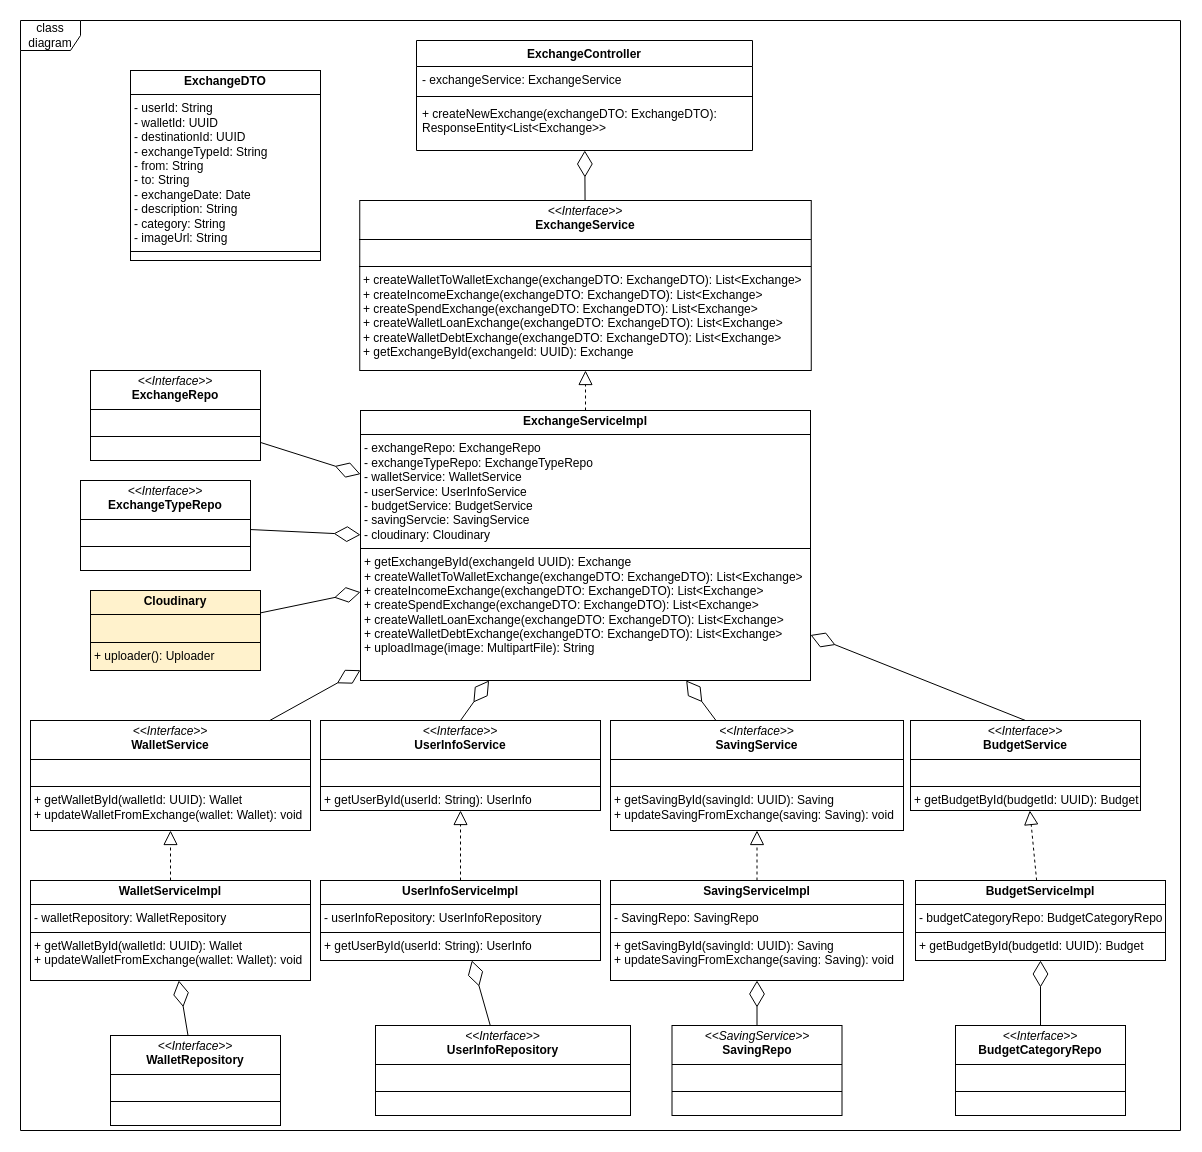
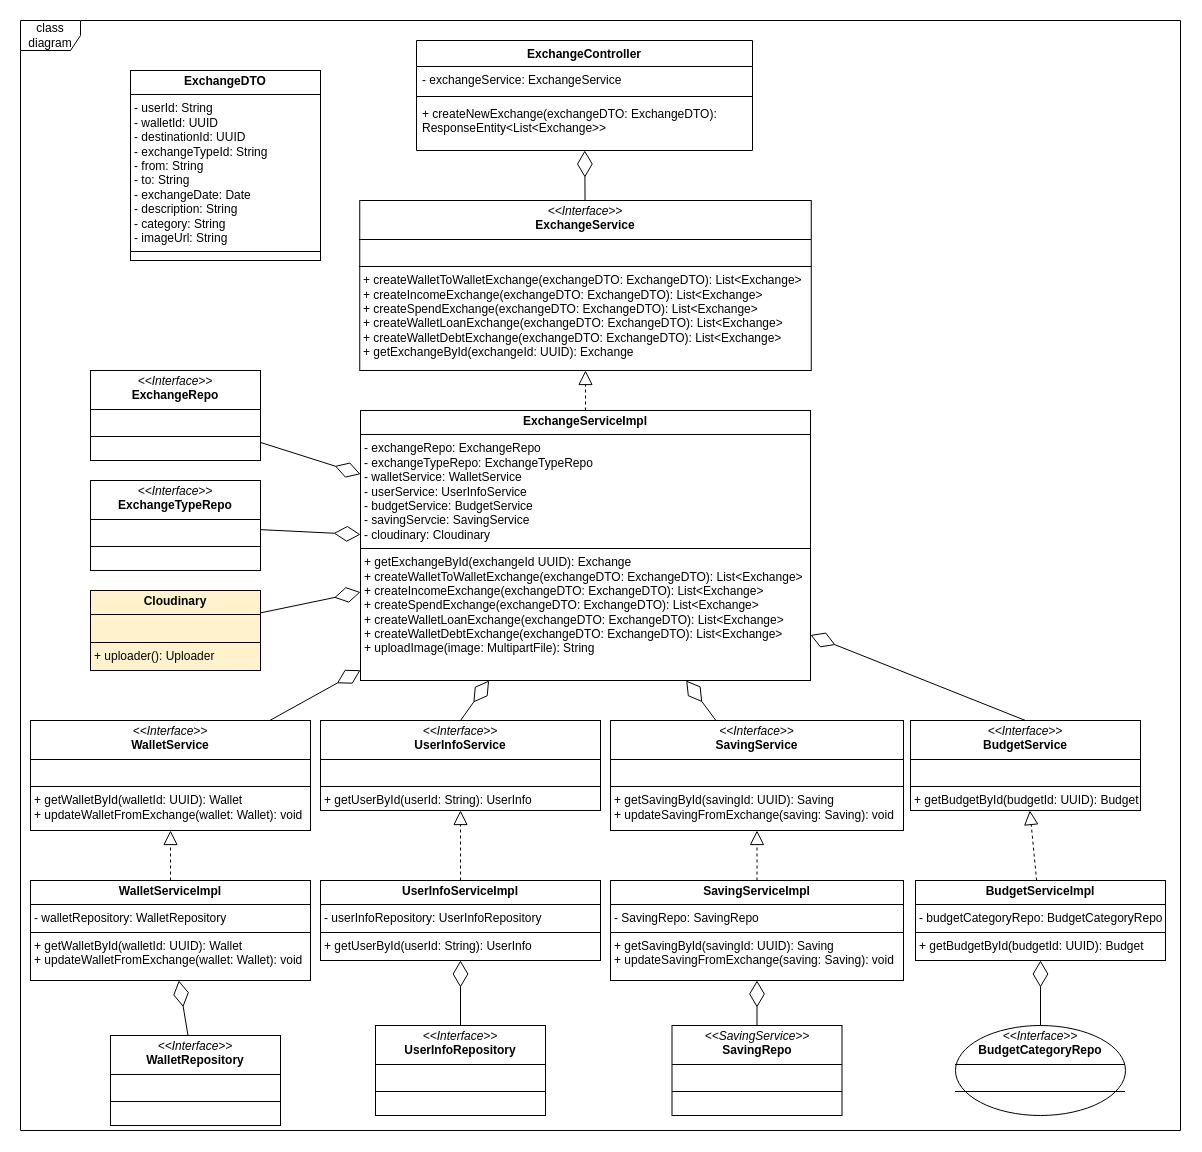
node "<<Interface>> ExchangeTypeRepo": moved (166, 526) -> (176, 526)
node "<<Interface>> UserInfoRepository": size 255x90 -> 170x90
node "<<Interface>> BudgetCategoryRepo": shape rectangle -> ellipse
